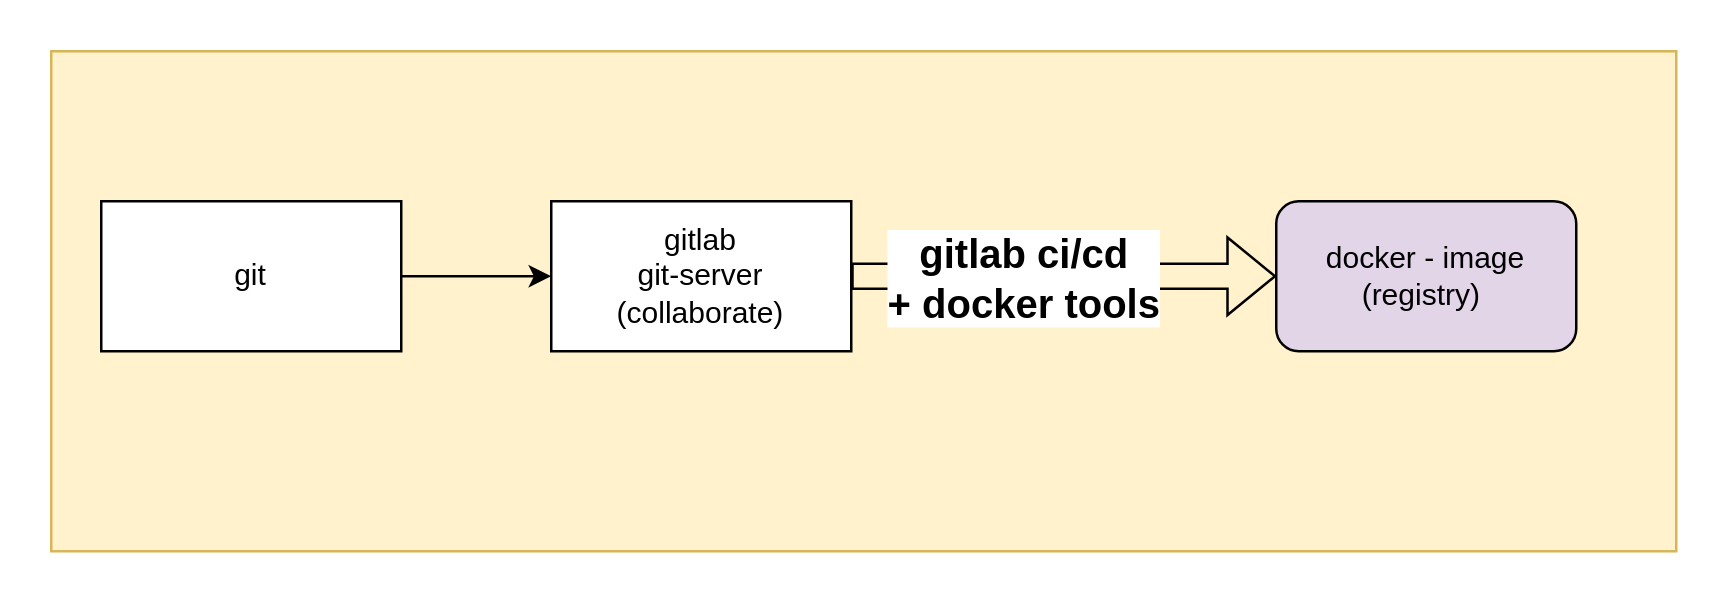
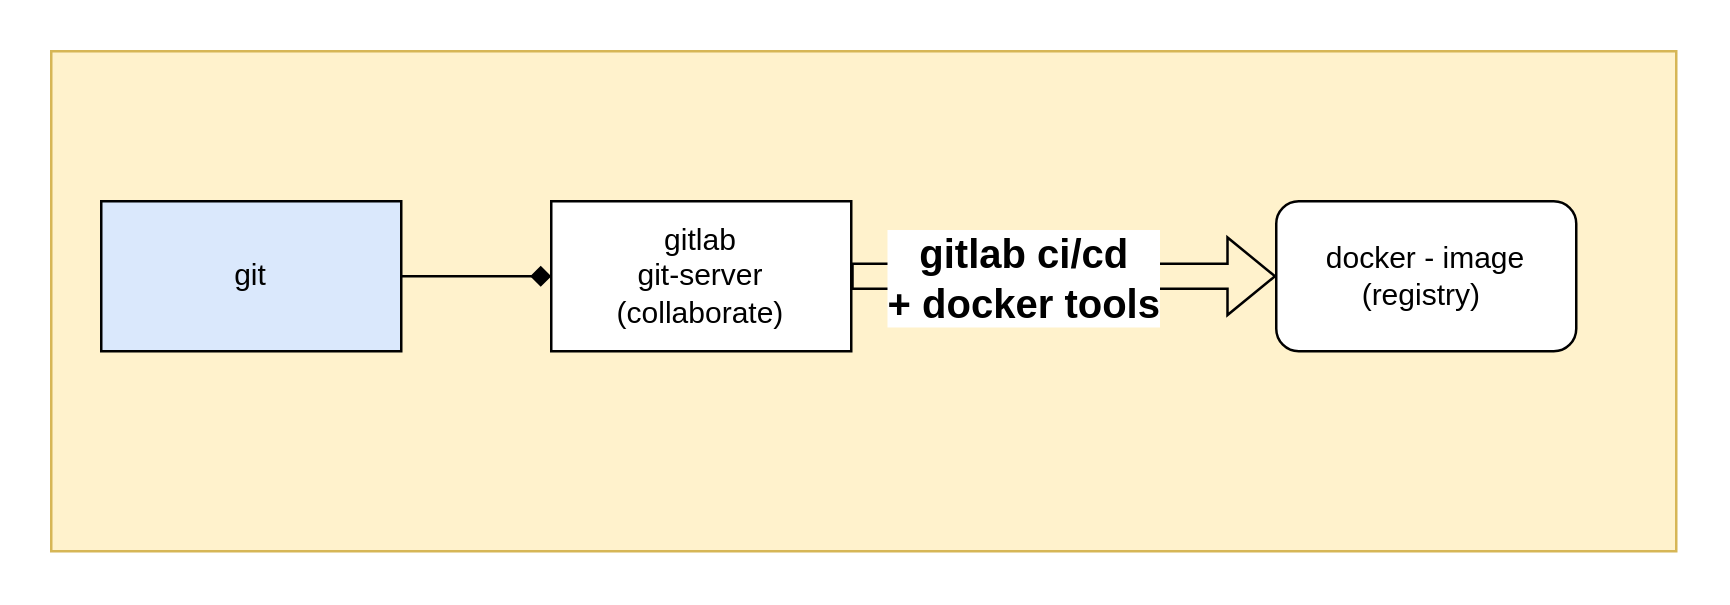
node "git": fillcolor #ffffff -> #dae8fc
edge "git" -> "gitlab git-server (collaborate)": arrowhead classic -> diamond
node "docker - image (registry)": fillcolor #e1d5e7 -> #ffffff
